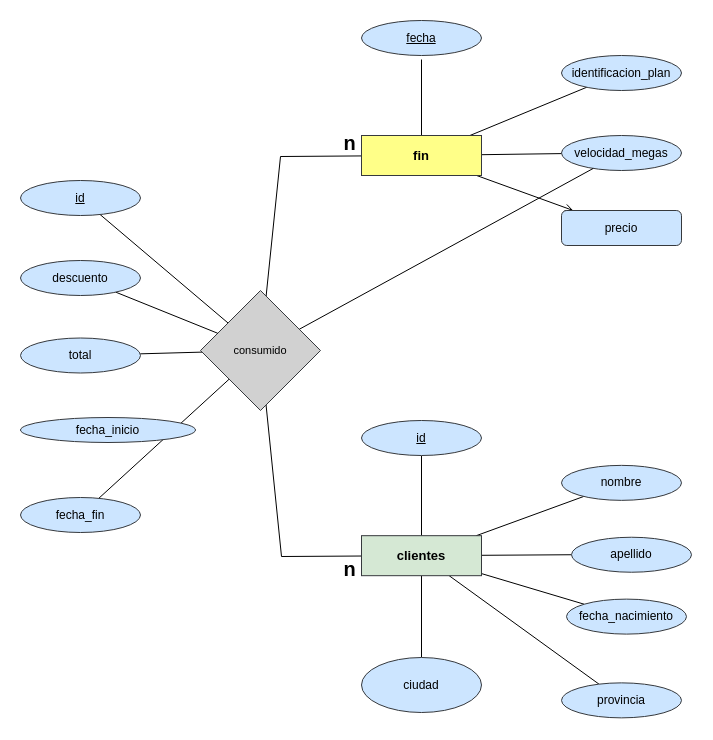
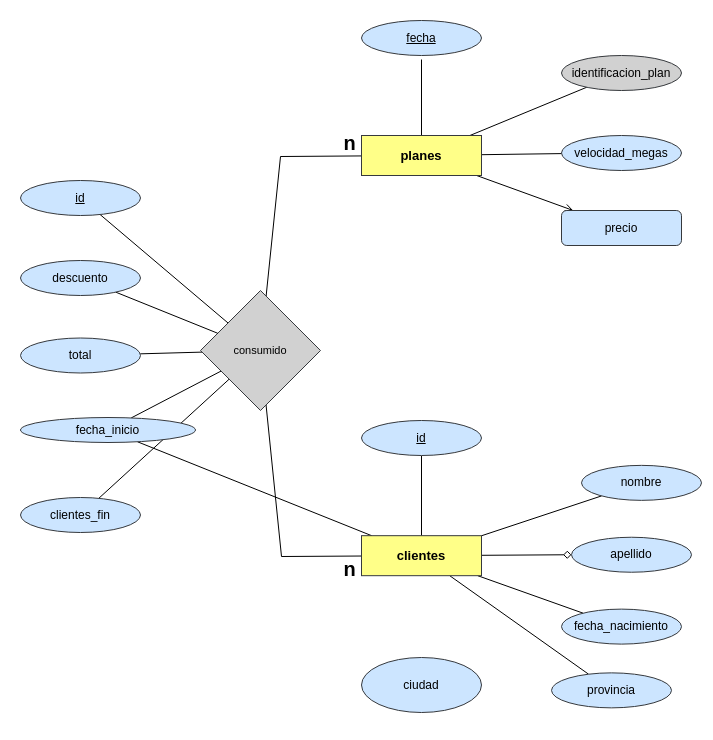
node "identificacion_plan": fillcolor #cce5ff -> #d1d1d1
node "fin": label "fin" -> "planes"
edge "velocidad_megas" -- "consumido": now "fecha_inicio" -- "consumido"
node "nombre": moved (622, 483) -> (642, 483)
node "fecha_fin": label "fecha_fin" -> "clientes_fin"
edge "apellido" -- "clientes": arrowhead none -> diamond
node "clientes": fillcolor #d5e8d4 -> #ffff88
edge "clientes" -- "ciudad": now "clientes" -- "fecha_inicio"
node "fecha_nacimiento": moved (627, 617) -> (622, 627)
node "provincia": moved (622, 700) -> (612, 690)
